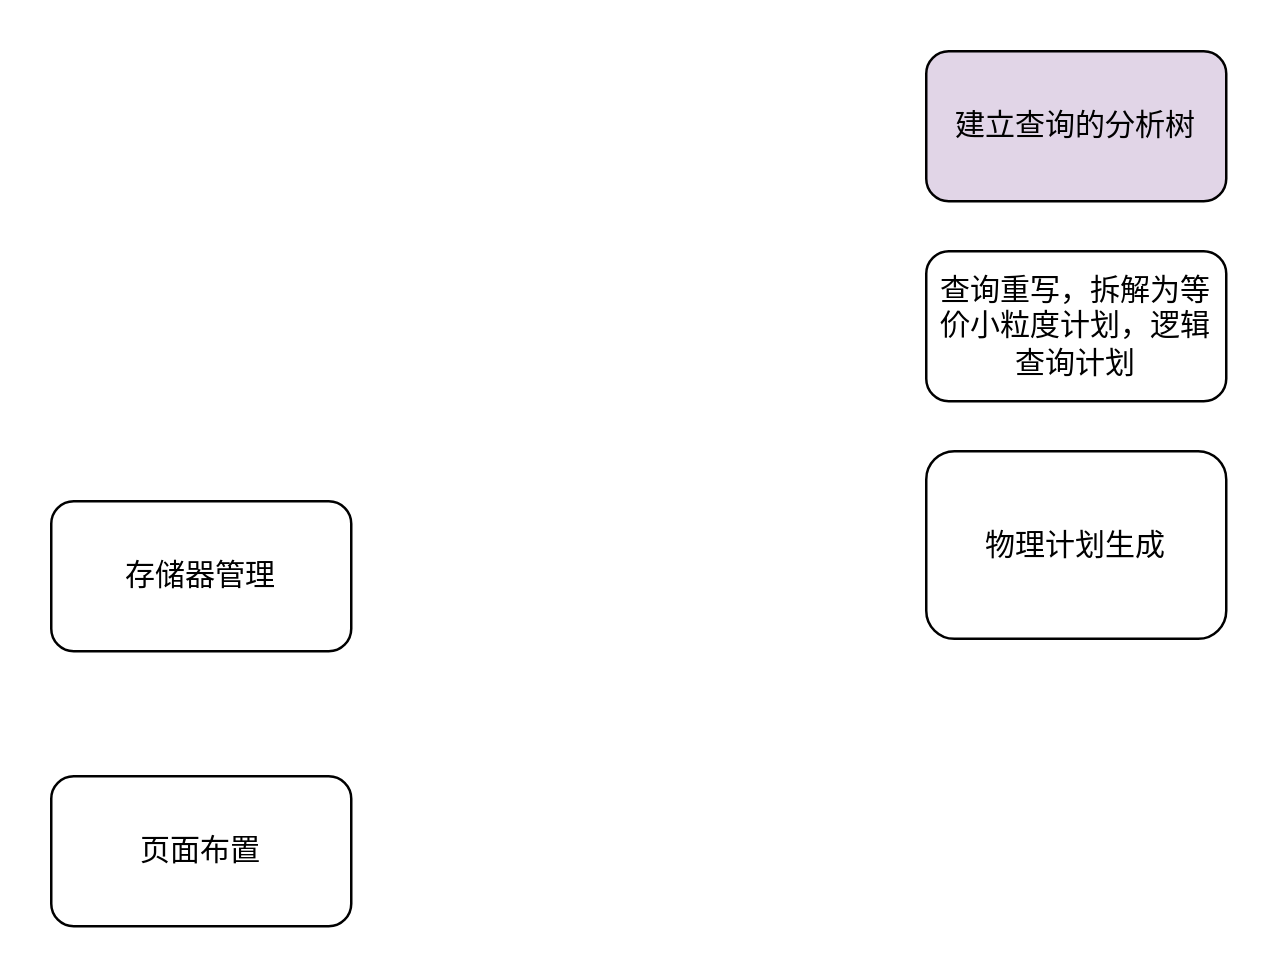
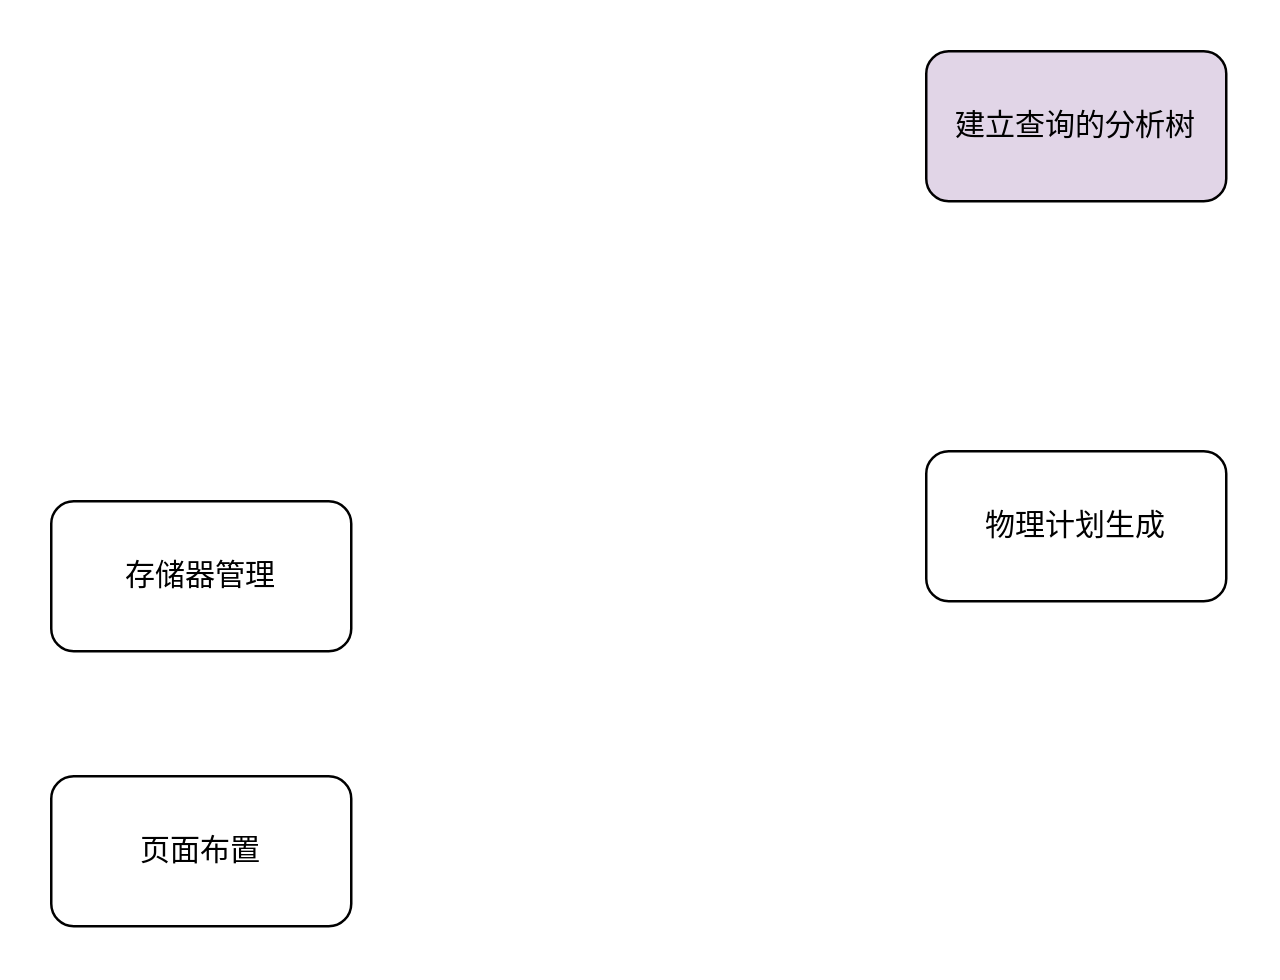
node "查询重写，拆解为等价小粒度计划，逻辑查询计划": removed
node "物理计划生成": size 300x188 -> 300x150
